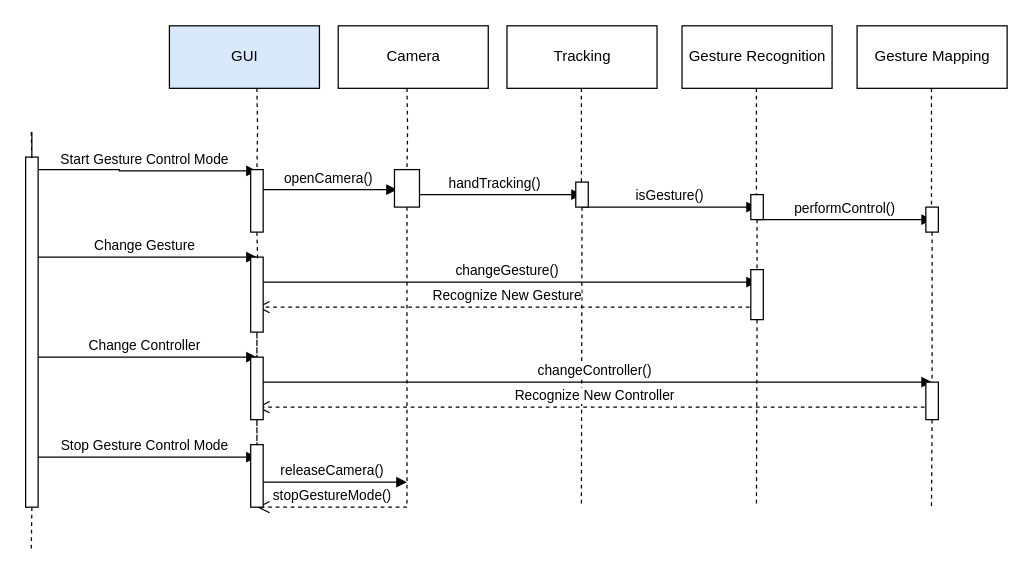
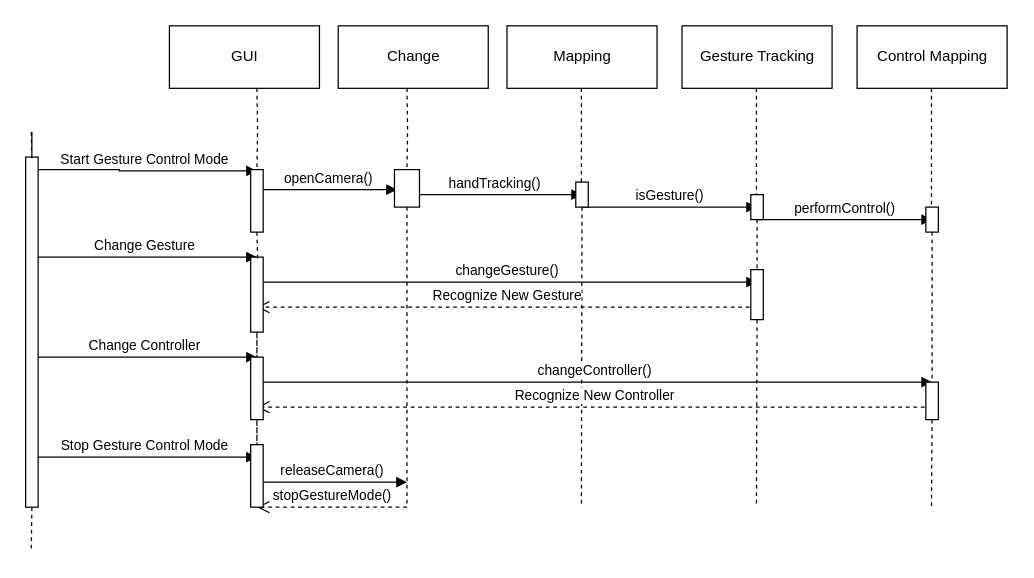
node "GUI": fillcolor #dae8fc -> #ffffff
node "Camera": label "Camera" -> "Change"
node "Tracking": label "Tracking" -> "Mapping"
node "Gesture Recognition": label "Gesture Recognition" -> "Gesture Tracking"
node "Gesture Mapping": label "Gesture Mapping" -> "Control Mapping"
